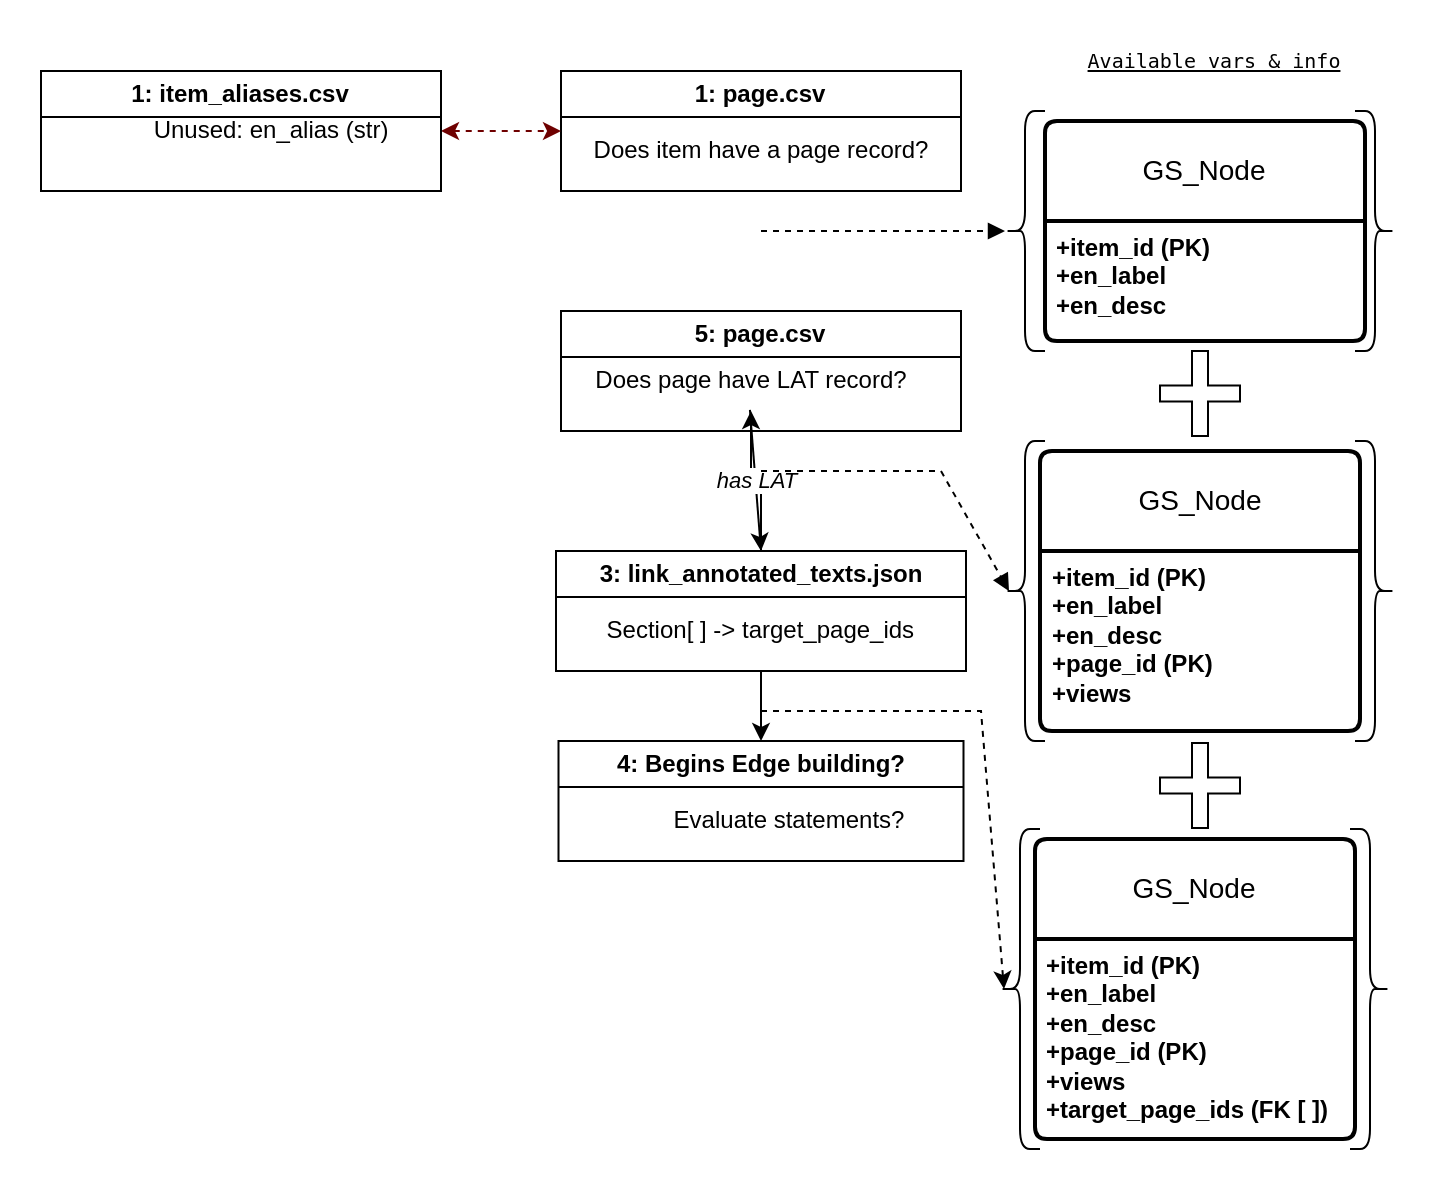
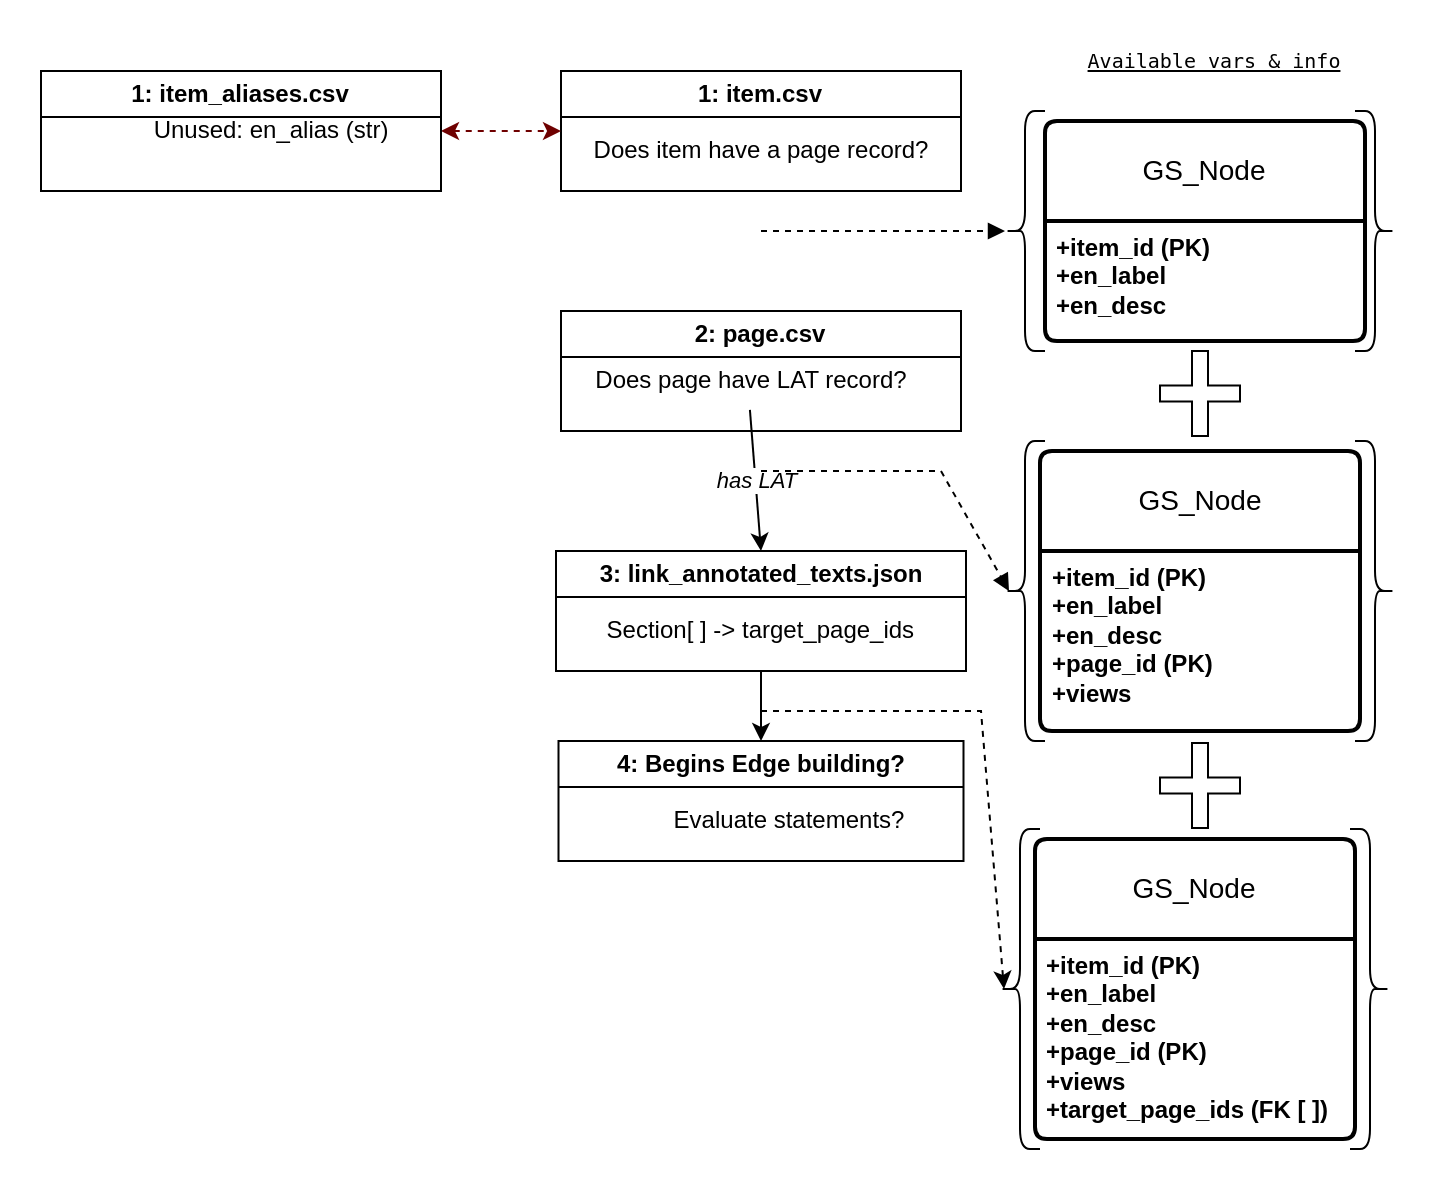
node "1: page.csv": label "1: page.csv" -> "1: item.csv"
node "5: page.csv": label "5: page.csv" -> "2: page.csv"
edge "3: link_annotated_texts.json" -> "Does page have LAT record?": removed
